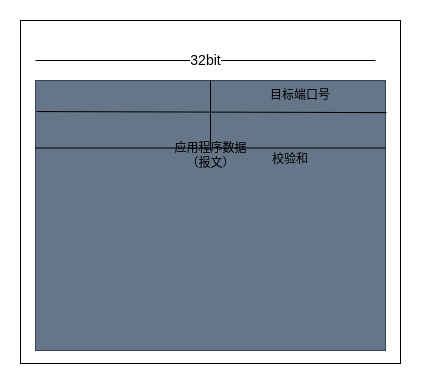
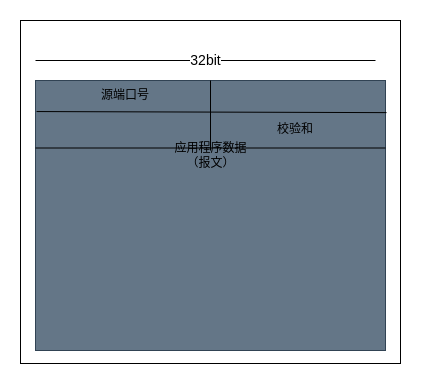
node "源端口号": added
node "目标端口号": removed
node "校验和": moved (291, 160) -> (296, 130)
